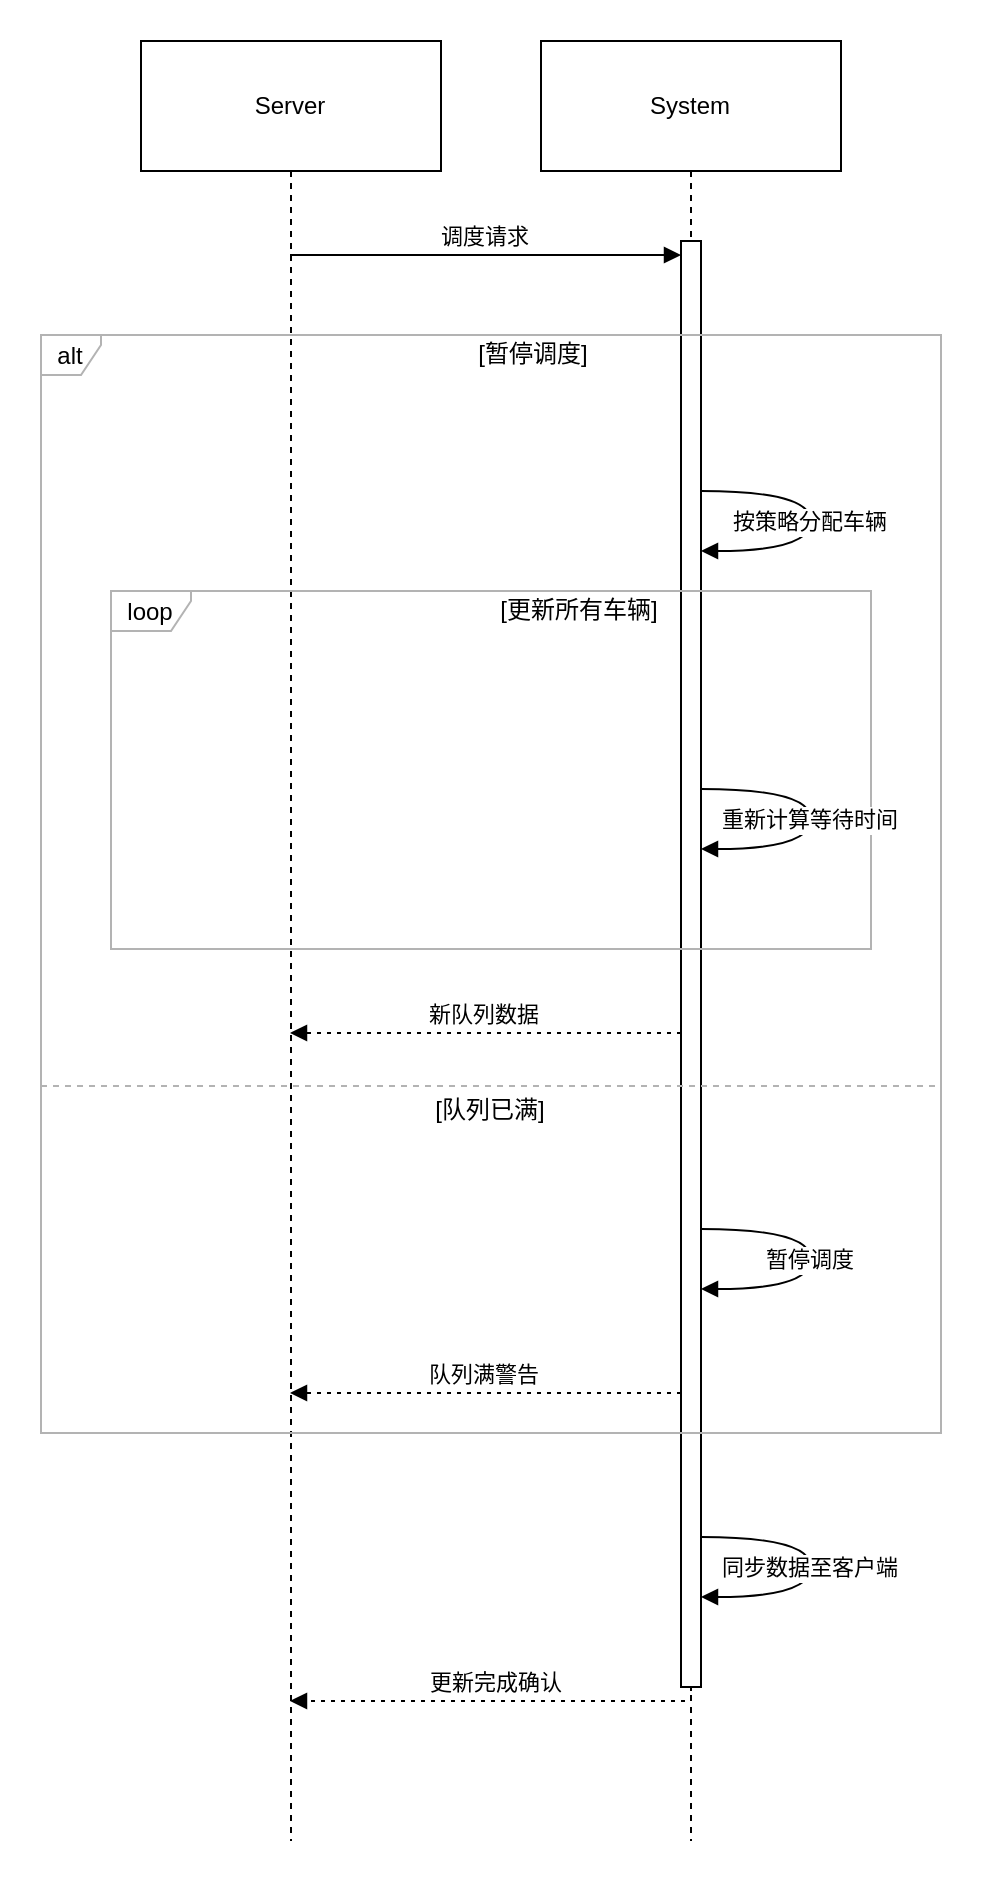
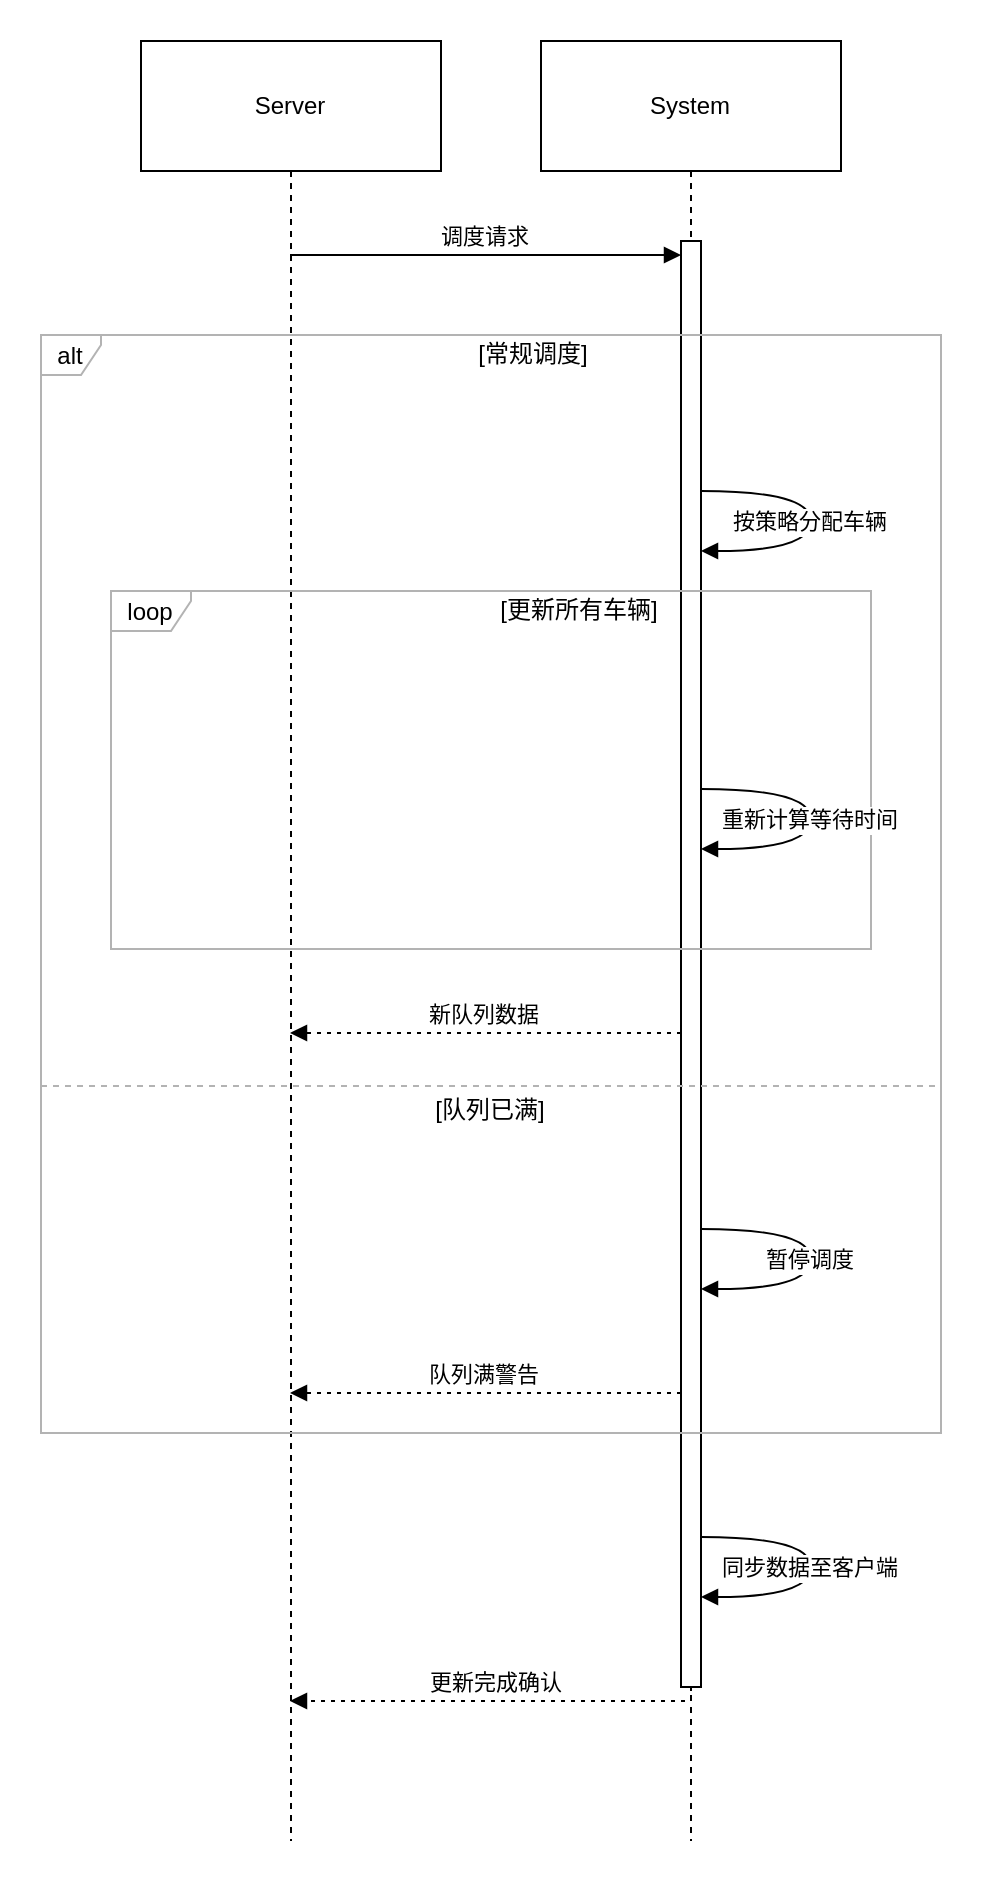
node "[暂停调度]": label "[暂停调度]" -> "[常规调度]"
